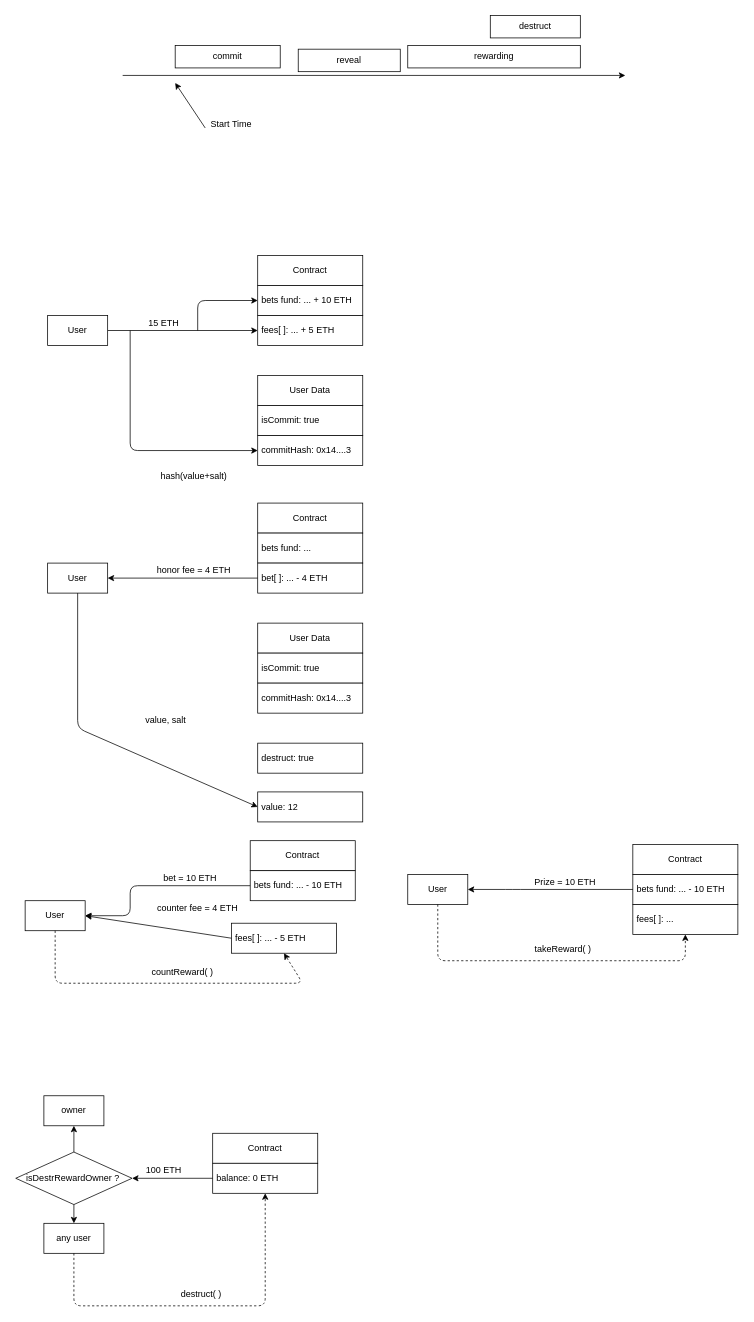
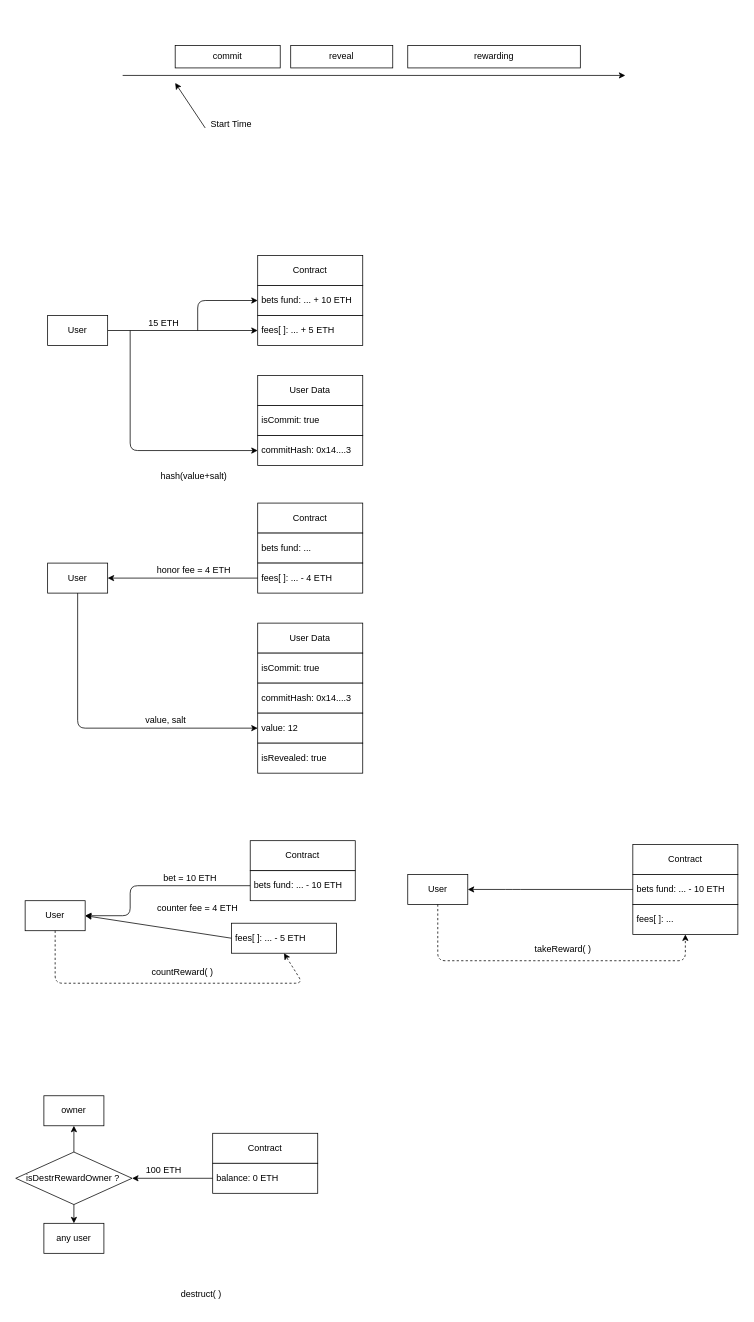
node "destruct": removed
node "reveal": moved (349, 60) -> (342, 57)
node "bet[ ]: ... - 4 ETH": label "bet[ ]: ... - 4 ETH" -> "fees[ ]: ... - 4 ETH"
node "destruct: true": label "destruct: true" -> "isRevealed: true"
node "value: 12": moved (310, 807) -> (310, 728)
node "Prize = 10 ETH": removed
edge "any user" -> "balance: 0 ETH": removed
